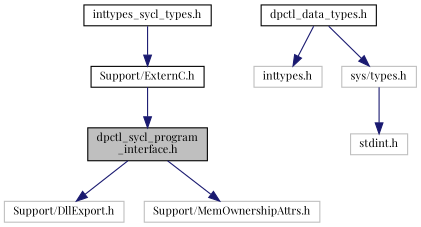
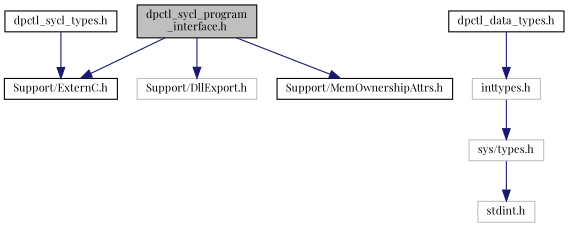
node "inttypes_sycl_types.h": label "inttypes_sycl_types.h" -> "dpctl_sycl_types.h"
edge "dpctl_data_types.h" -> "sys/types.h": now "inttypes.h" -> "sys/types.h"
edge "Support/ExternC.h" -> "dpctl_sycl_program _interface.h": reversed
node "Support/MemOwnershipAttrs.h": color grey75 -> black
